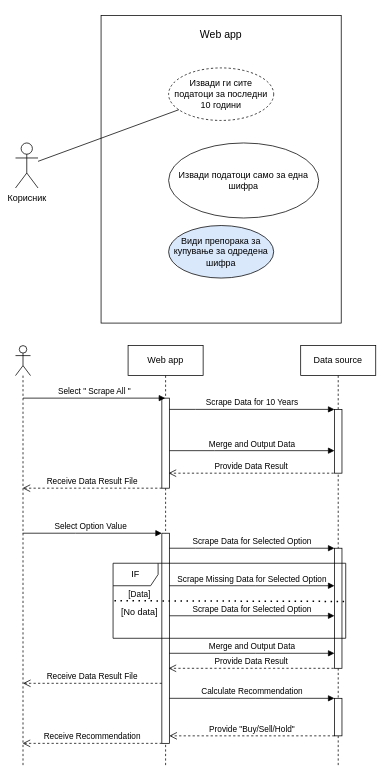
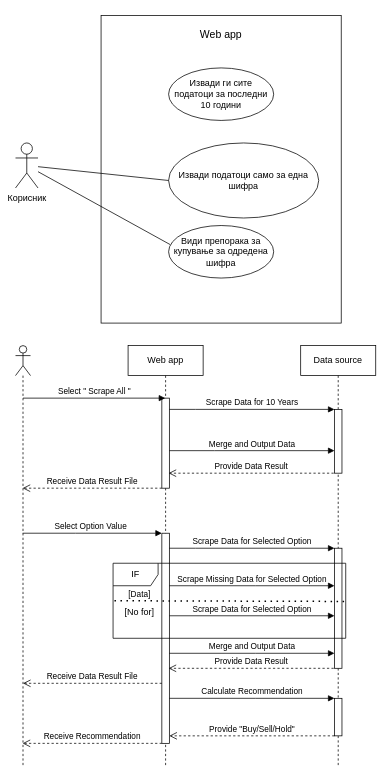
node "Извади ги сите податоци за последни 10 години": style dashed -> solid
edge "Извади ги сите податоци за последни 10 години" -- "Корисник": now "Види препорака за купување за одредена шифра" -- "Корисник"
edge "Корисник" -- "Извади податоци само за една шифра": added
node "Види препорака за купување за одредена шифра": fillcolor #dae8fc -> #ffffff
node "[No data]": label "[No data]" -> "[No for]"
